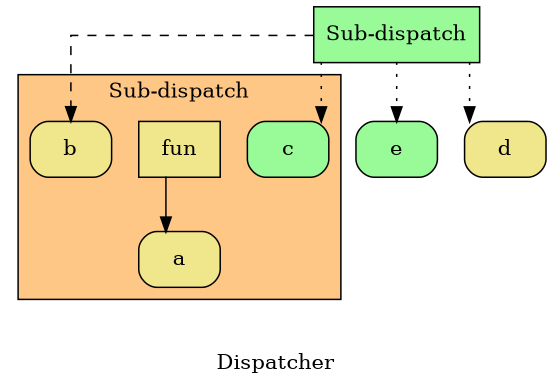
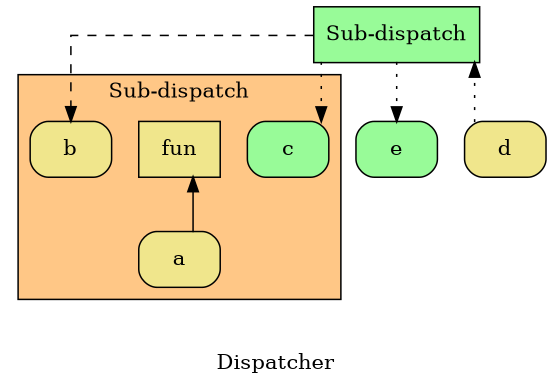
edge "Sub-dispatch" -> "d": reversed
edge "fun" -> "a": reversed
